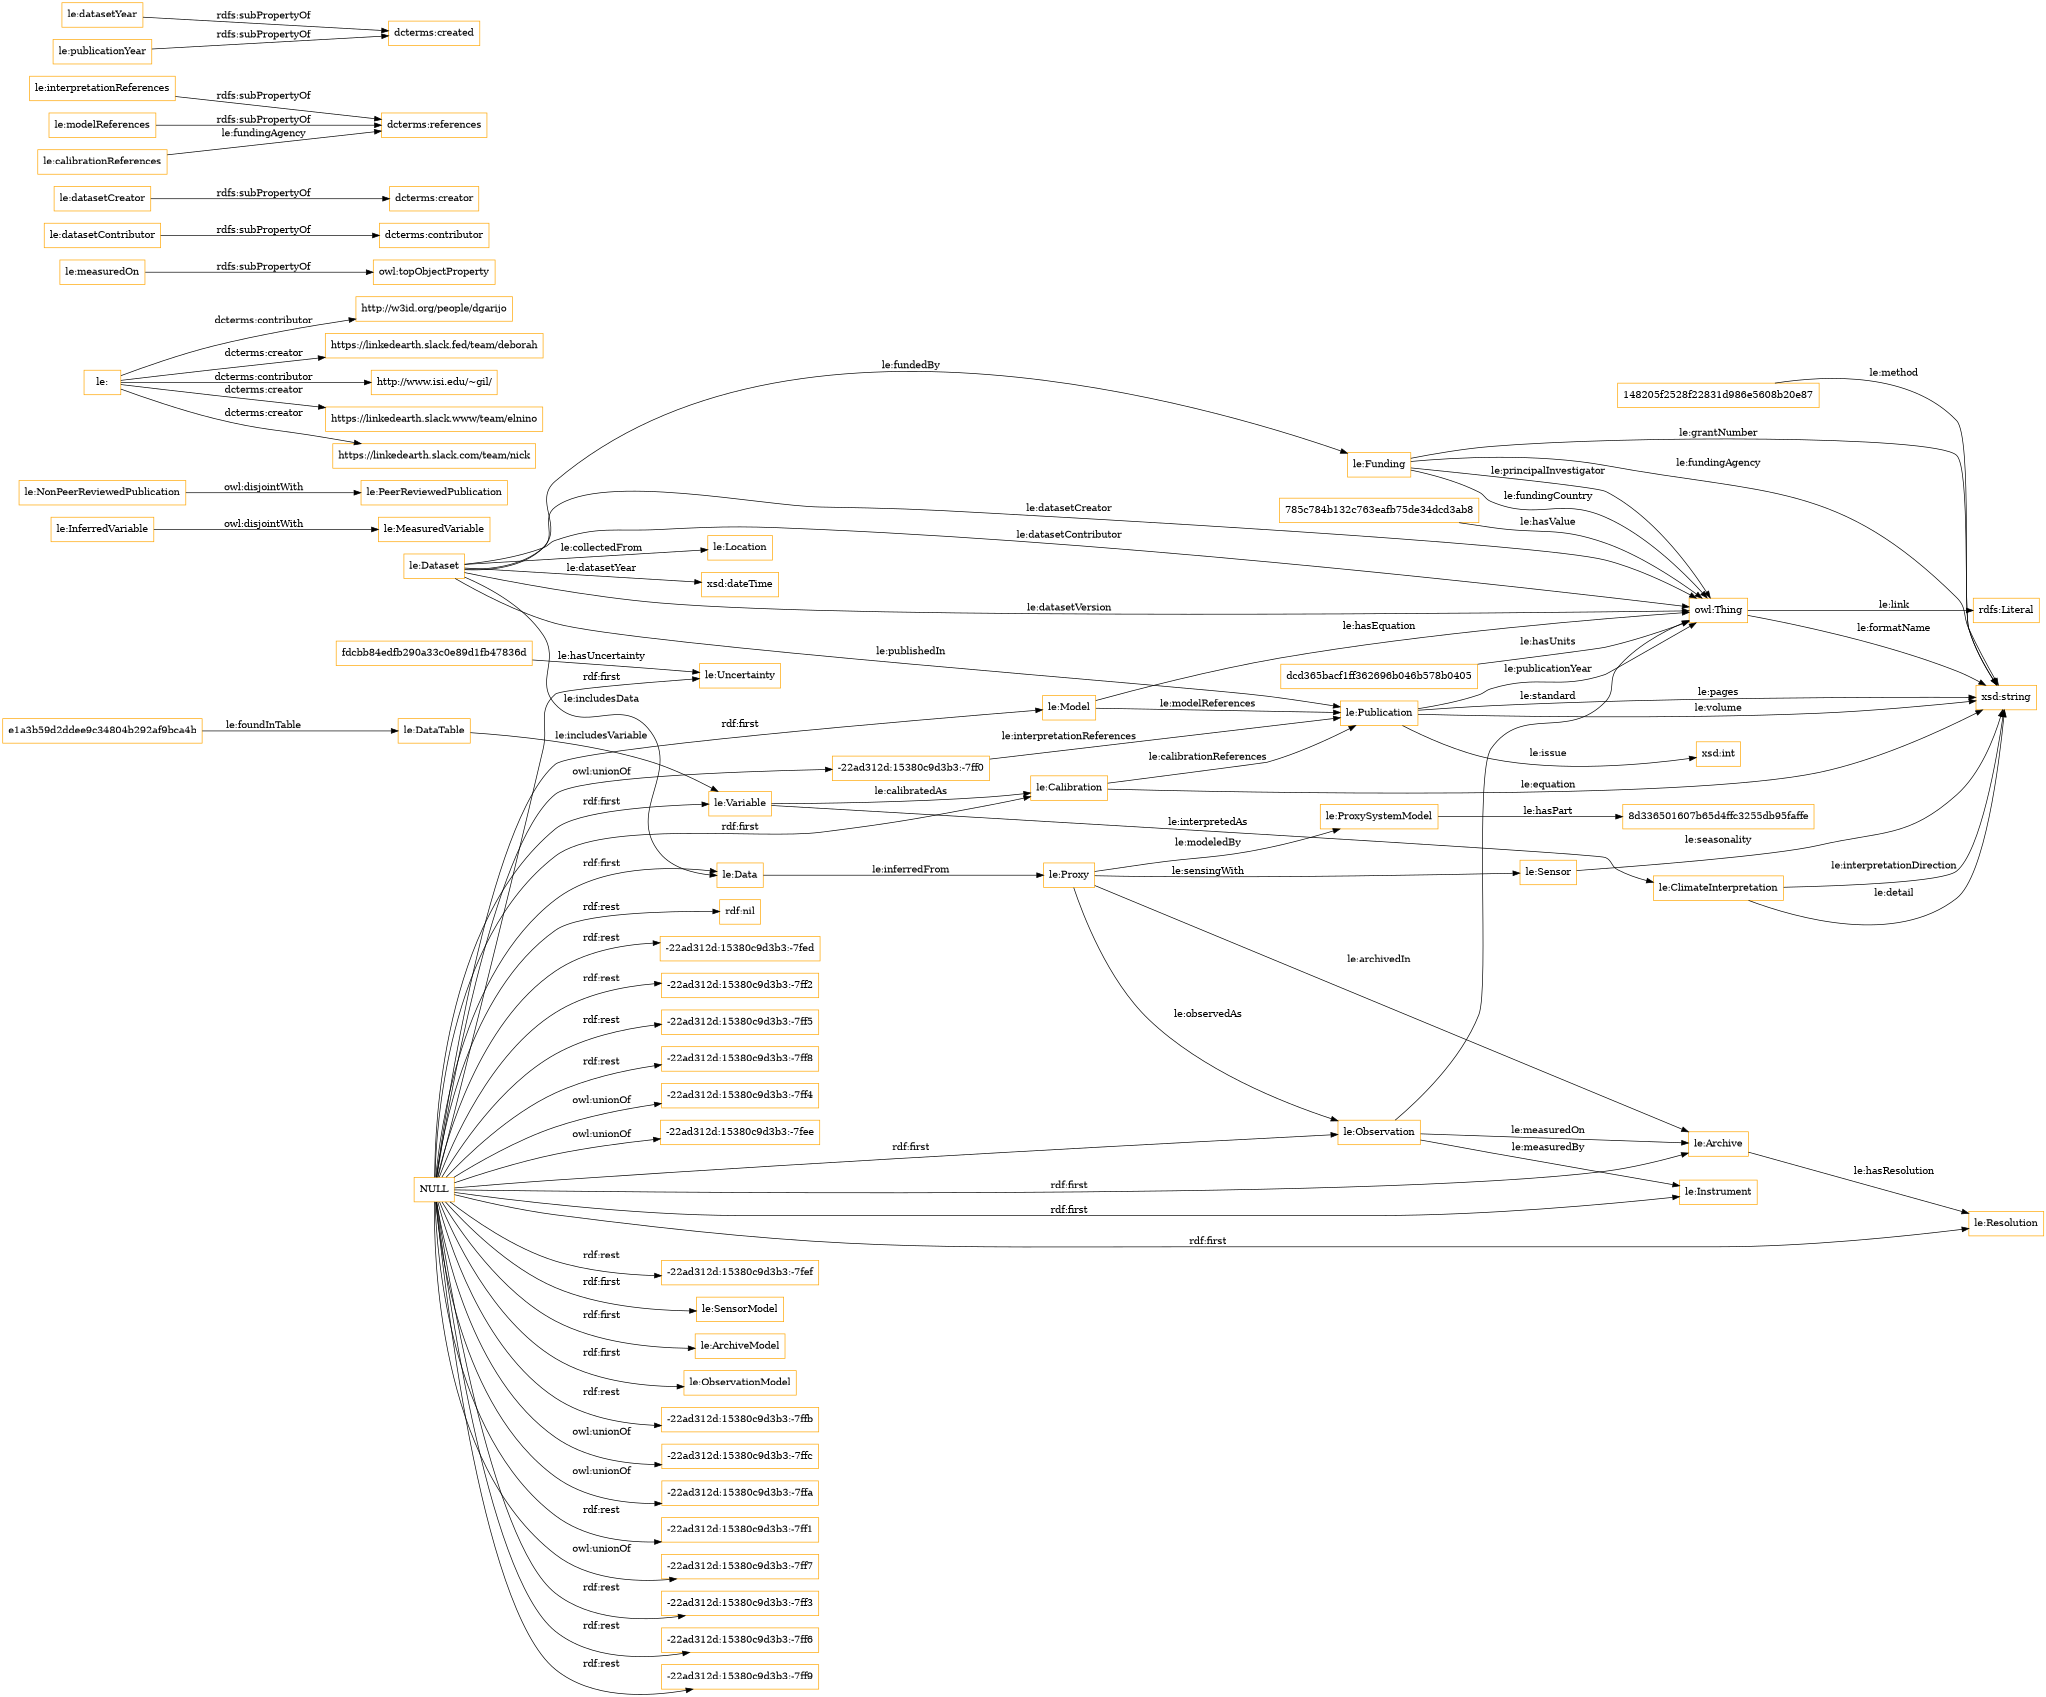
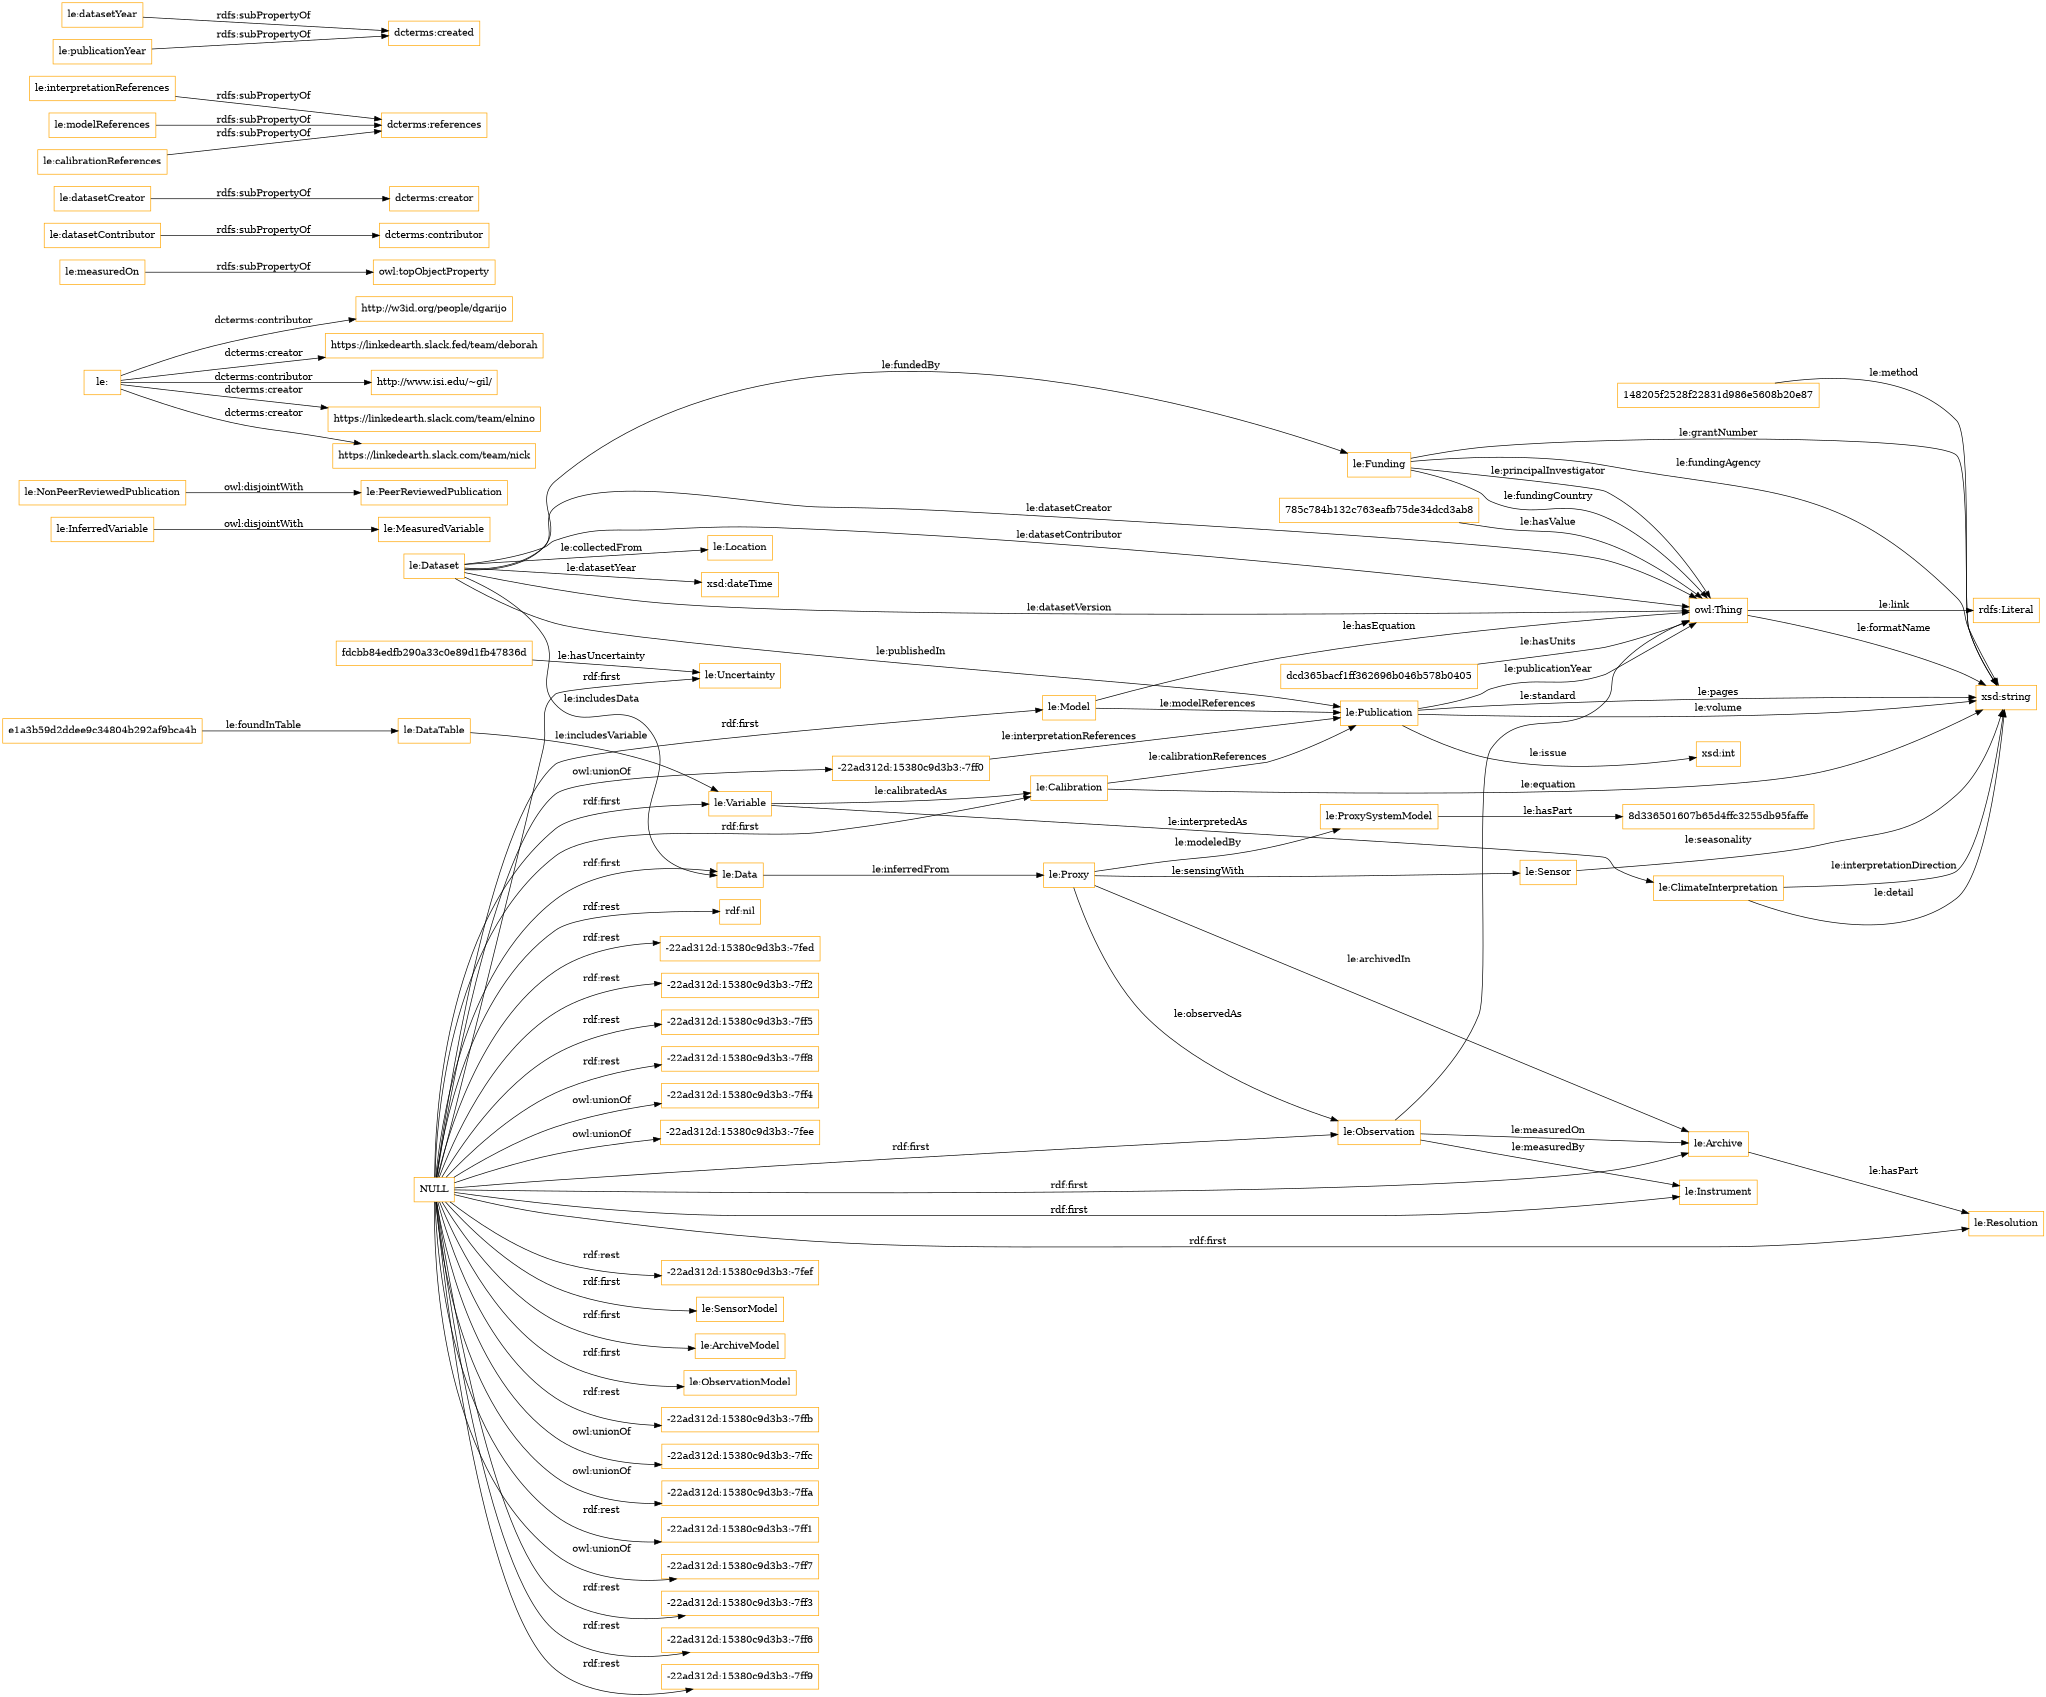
edge "le:calibrationReferences" -> "dcterms:references": label "le:fundingAgency" -> "rdfs:subPropertyOf"
node "https://linkedearth.slack.www/team/elnino": label "https://linkedearth.slack.www/team/elnino" -> "https://linkedearth.slack.com/team/elnino"
edge "le:Archive" -> "le:Resolution": label "le:hasResolution" -> "le:hasPart"
